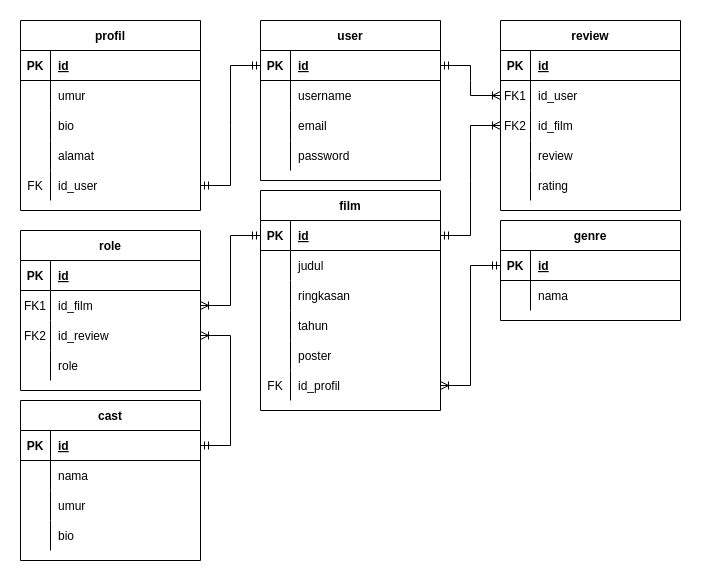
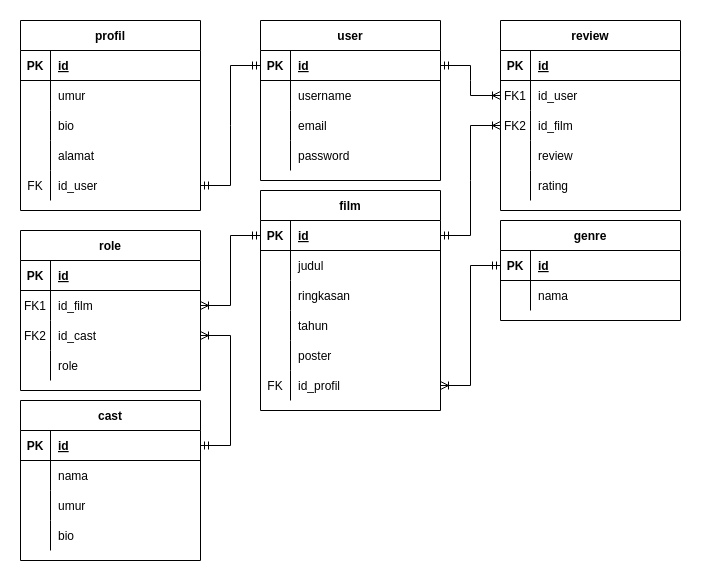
node "id_review": label "id_review" -> "id_cast"
